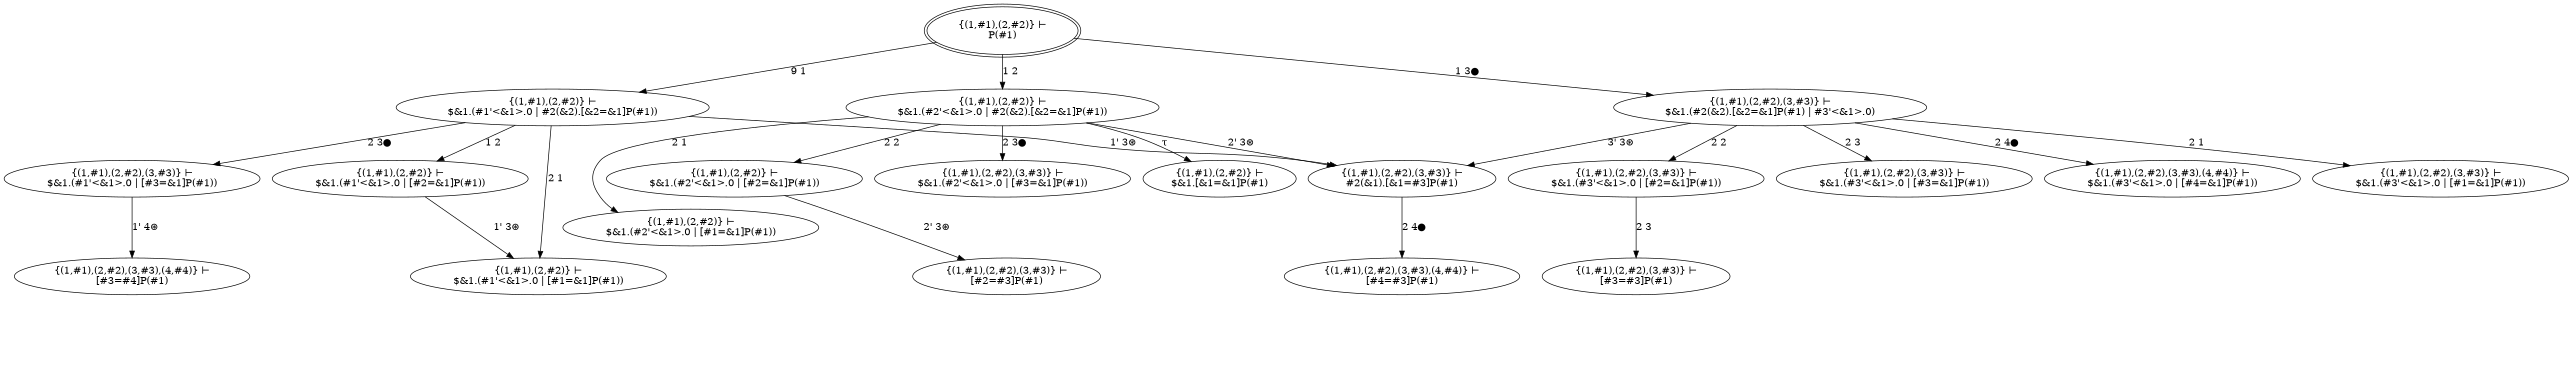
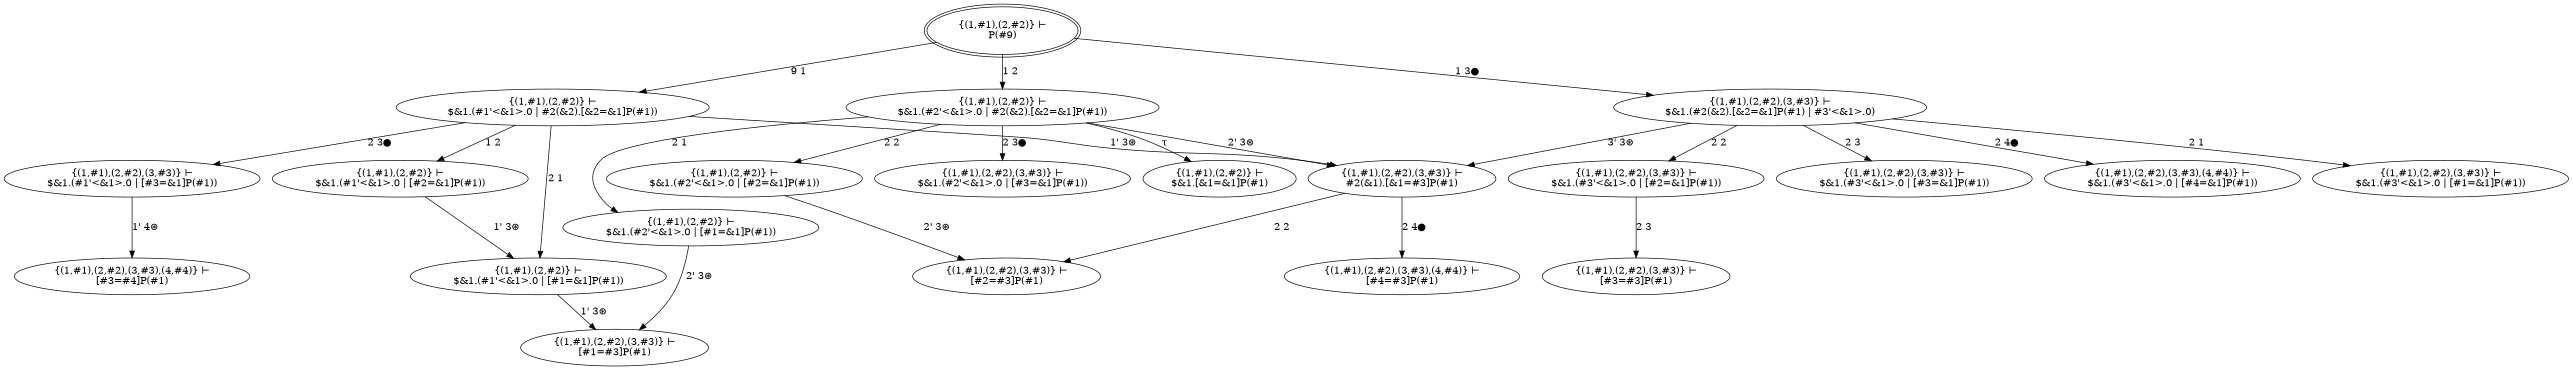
node "{(1,#1),(2,#2)} ⊢ P(#1)": label "{(1,#1),(2,#2)} ⊢ P(#1)" -> "{(1,#1),(2,#2)} ⊢ P(#9)"
edge "{(1,#1),(2,#2),(3,#3)} ⊢ #2(&1).[&1=#3]P(#1)" -> "{(1,#1),(2,#2),(3,#3)} ⊢ [#2=#3]P(#1)": added, label "2 2"
node "{(1,#1),(2,#2),(3,#3)} ⊢ [#1=#3]P(#1)": added
